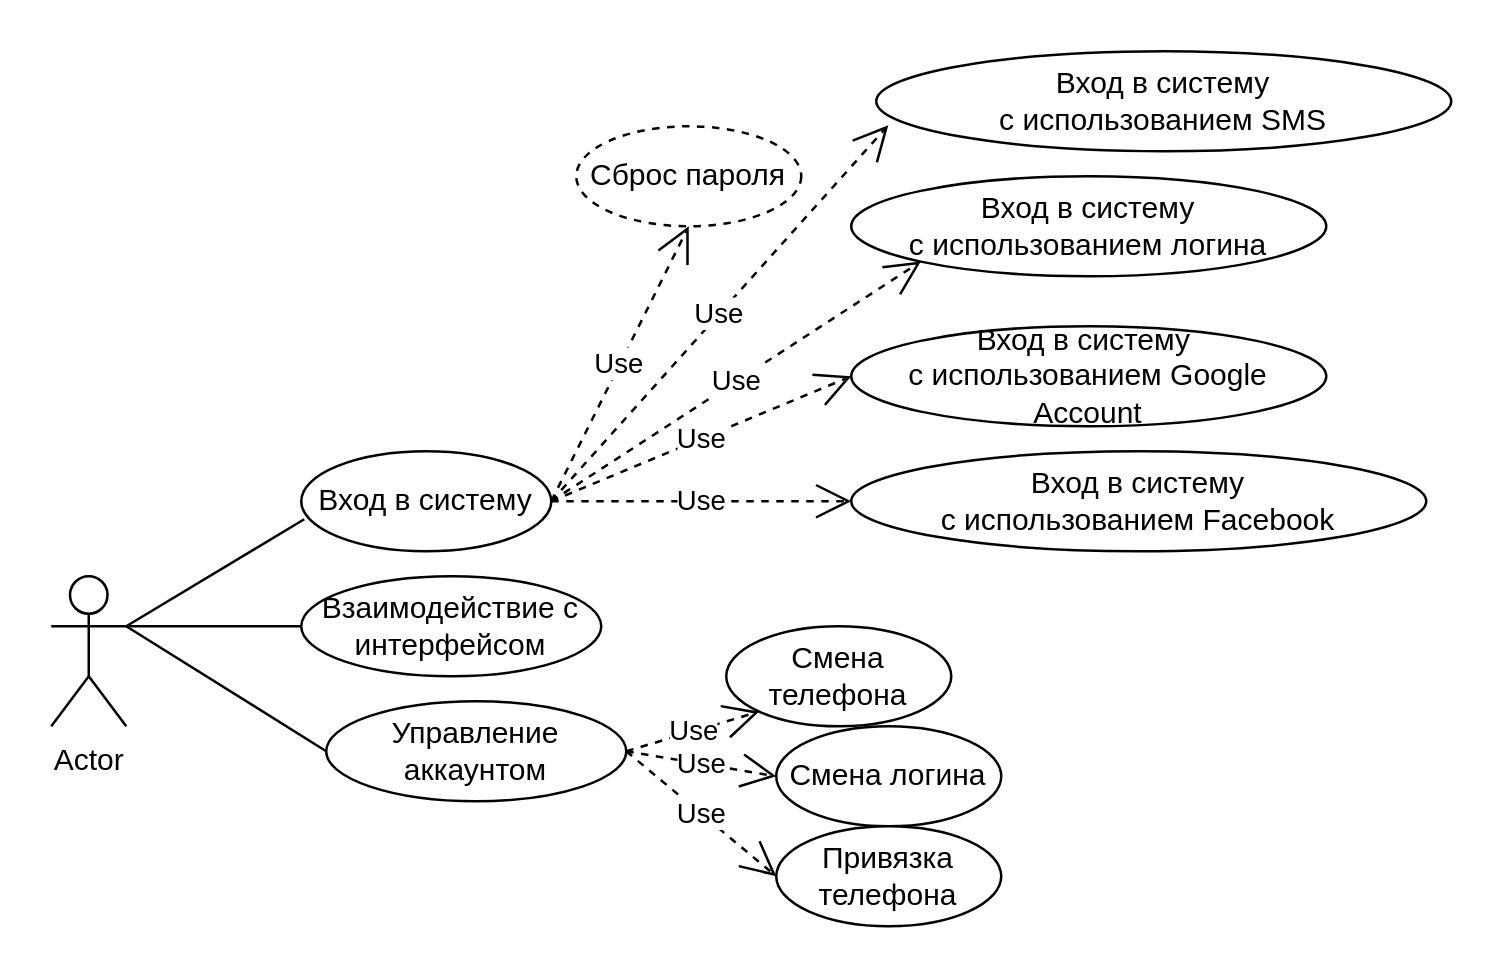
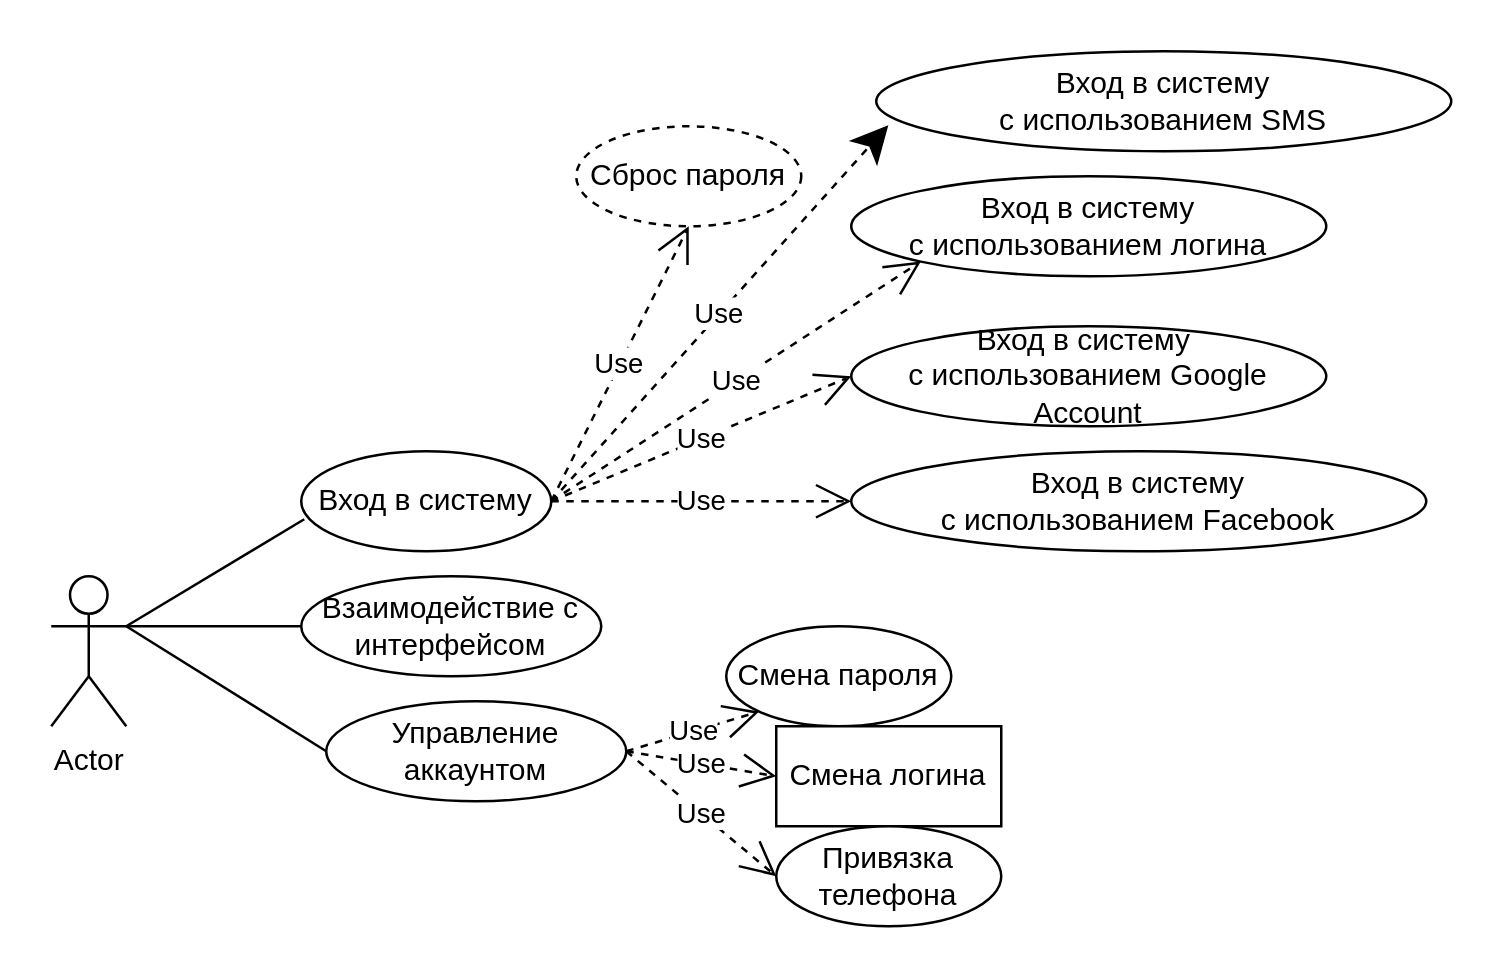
edge "Вход в систему" -> "Вход в систему c использованием SMS": arrowhead open -> classic
node "Смена телефона": label "Смена телефона" -> "Смена пароля"
node "Смена логина": shape ellipse -> rectangle
